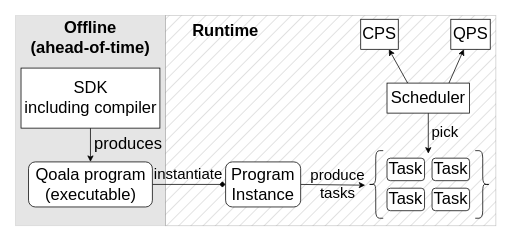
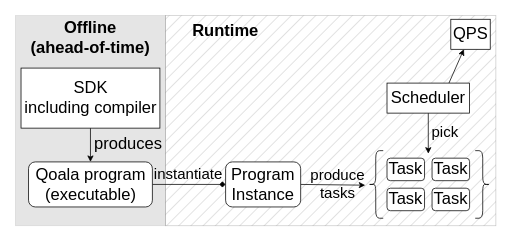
node "CPS": removed
edge "Scheduler" -> "CPS": removed
